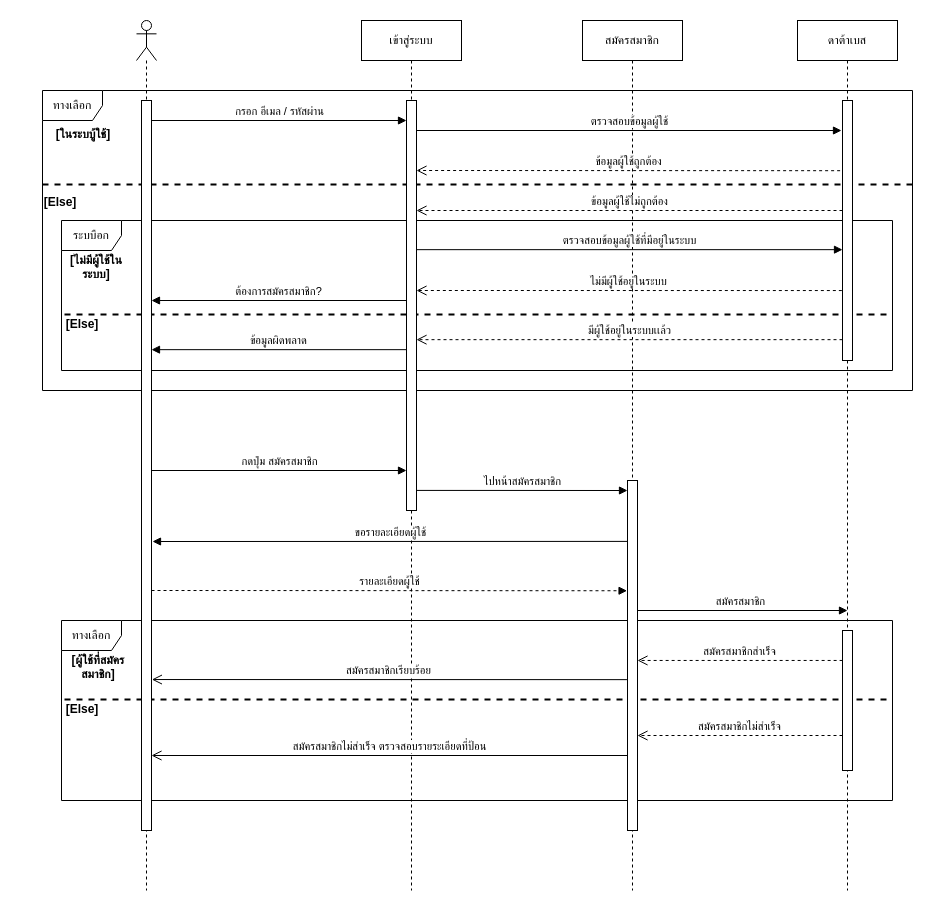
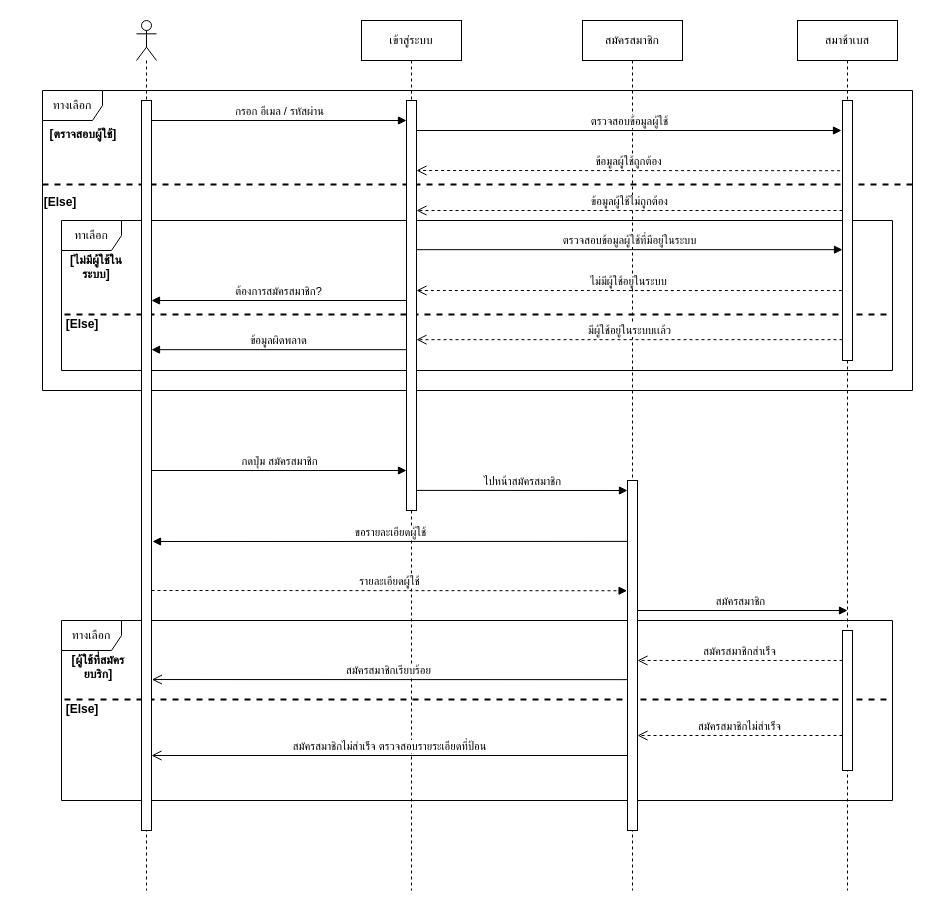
node "ดาต้าเบส": label "ดาต้าเบส" -> "สมาช้าเบส"
node "[ในระบบู้ใช้]": label "[ในระบบู้ใช้]" -> "[ตราจสอบผู้ใช้]"
node "ระบบือก": label "ระบบือก" -> "ทาเลือก"
node "[ผู้ใช้ที่สมัคร สมาชิก]": label "[ผู้ใช้ที่สมัคร สมาชิก]" -> "[ผู้ใช้ที่สมัคร ยบริก]"
